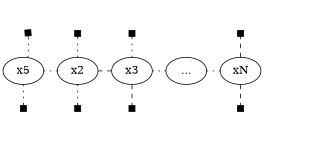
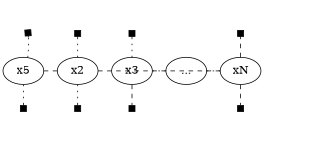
edge "x5" -- "x2": style dotted -> dashed
edge "x2" -- "x3": now "x2" -- "xN"
